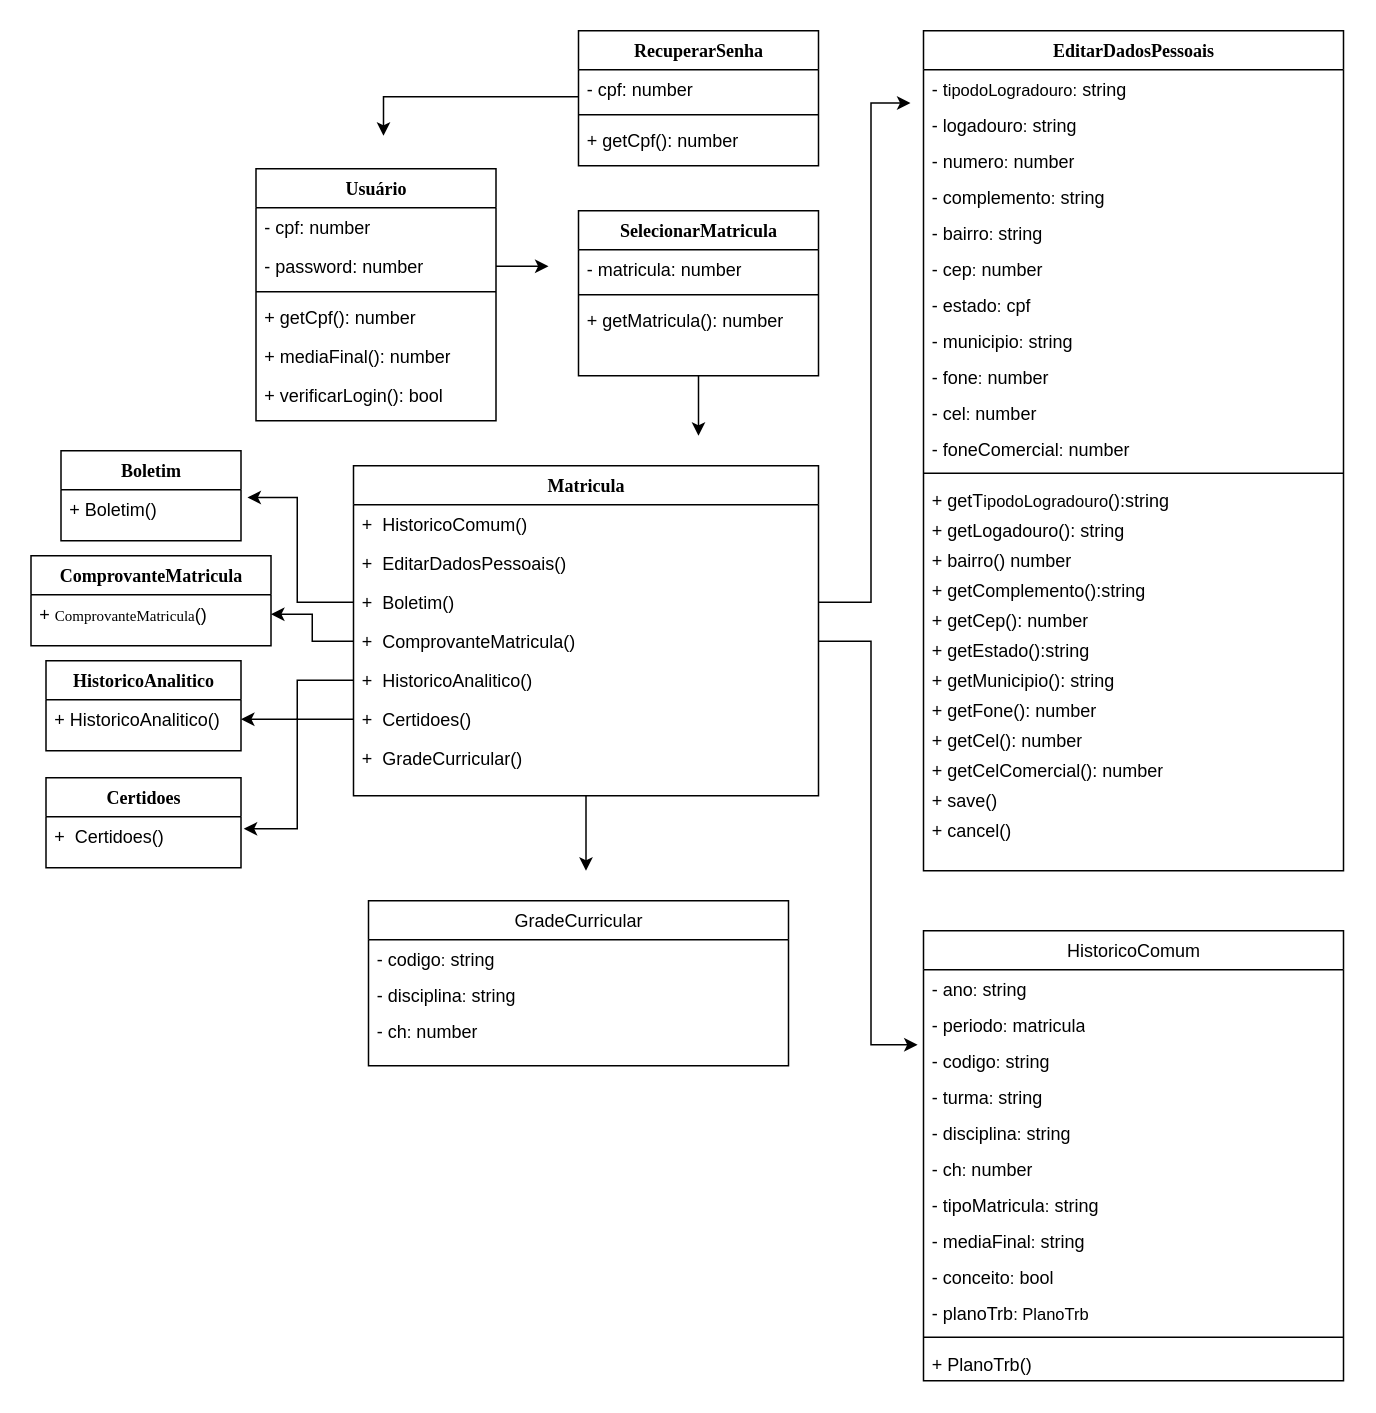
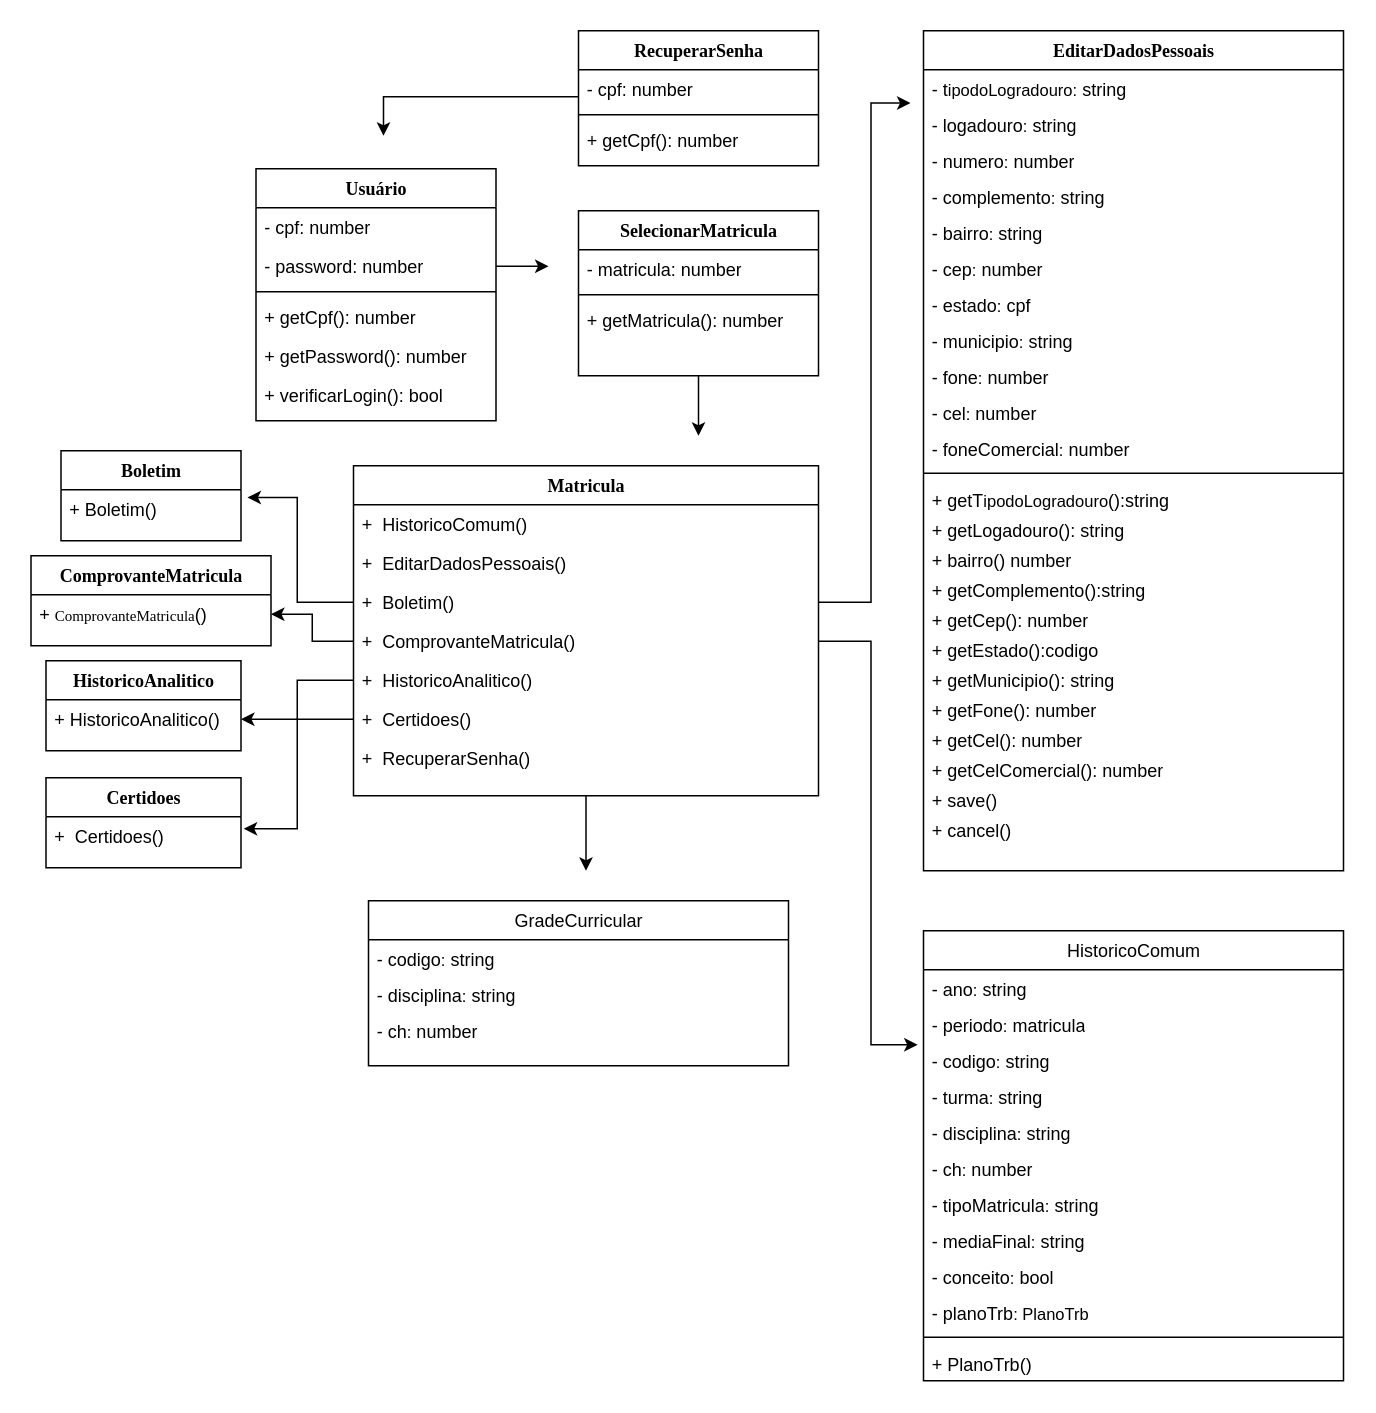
node "+ mediaFinal(): number": label "+ mediaFinal(): number" -> "+ getPassword(): number"
node "+ getEstado():string": label "+ getEstado():string" -> "+ getEstado():codigo"
node "+ GradeCurricular()": label "+ GradeCurricular()" -> "+ RecuperarSenha()"
